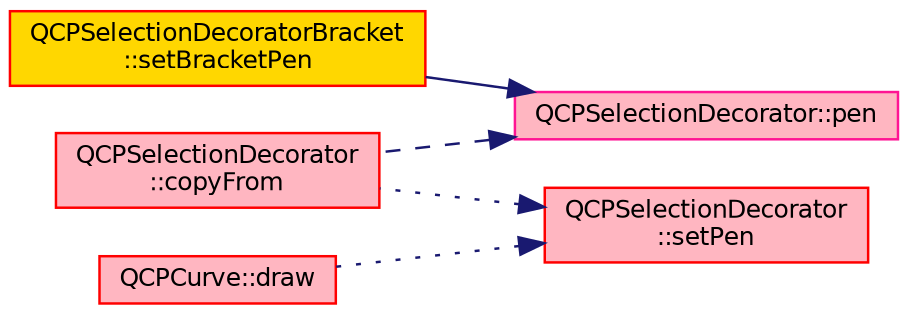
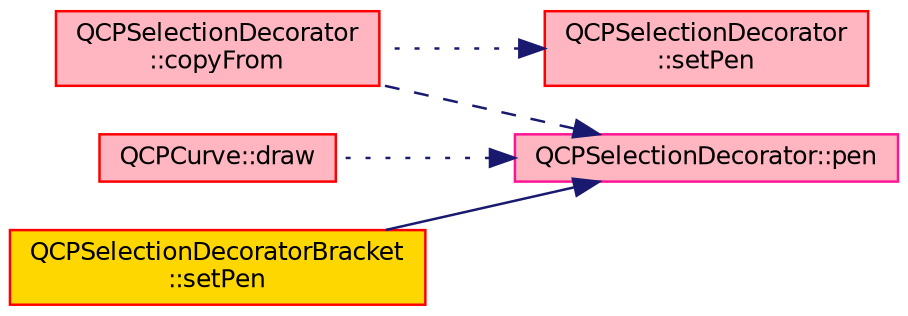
node "QCPSelectionDecoratorBracket ::setBracketPen": label "QCPSelectionDecoratorBracket ::setBracketPen" -> "QCPSelectionDecoratorBracket ::setPen"
edge "QCPCurve::draw" -> "QCPSelectionDecorator ::setPen": now "QCPCurve::draw" -> "QCPSelectionDecorator::pen"
